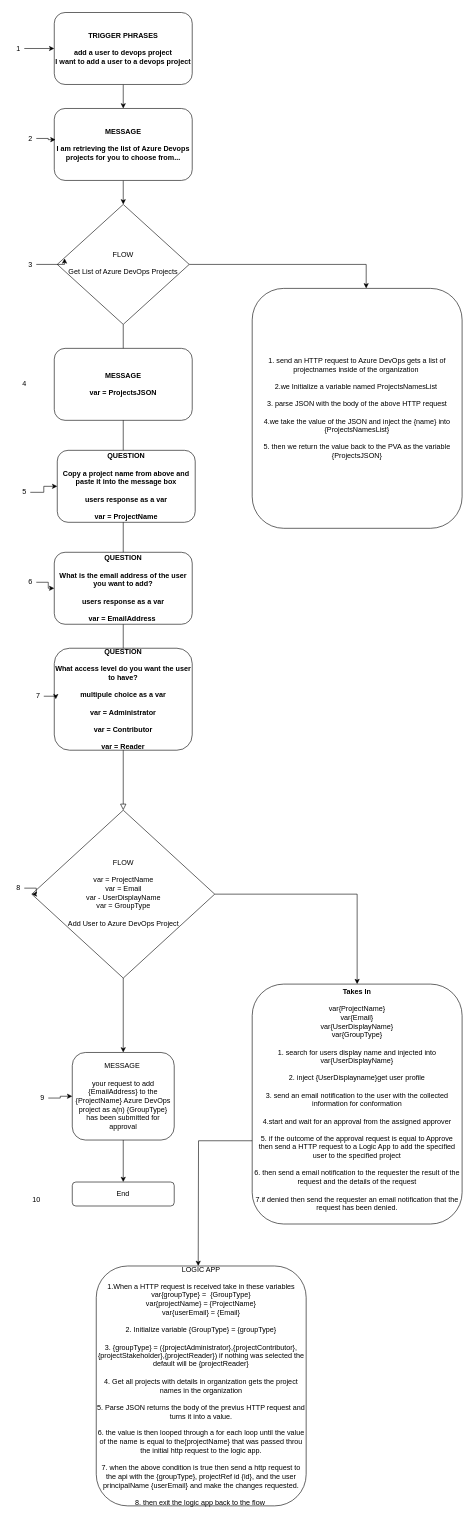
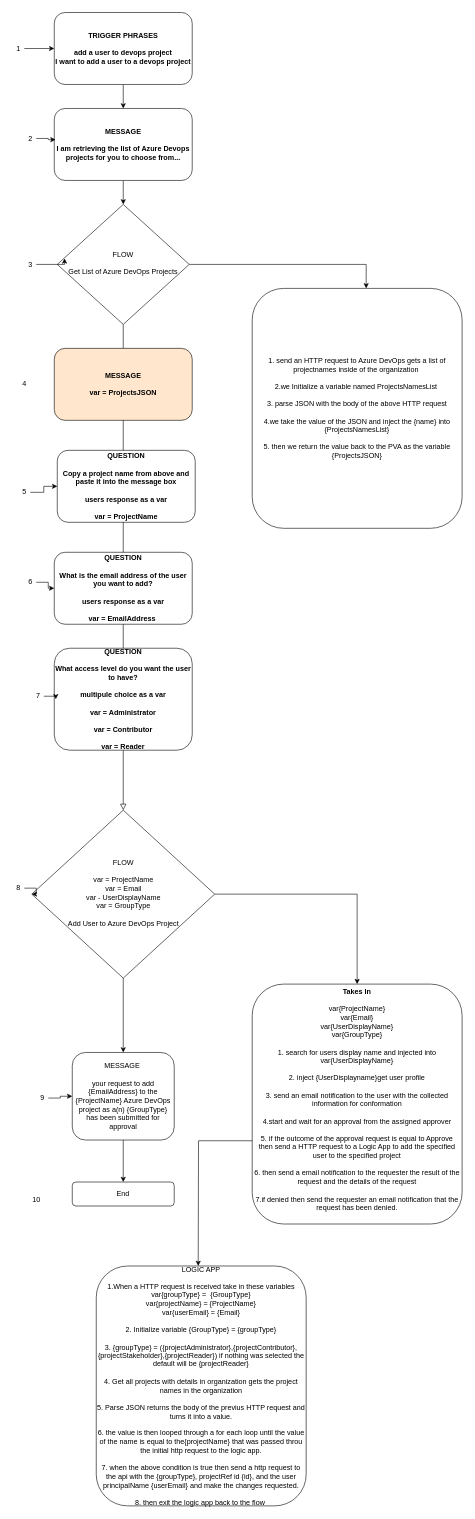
node "MESSAGE var = ProjectsJSON": fillcolor #ffffff -> #ffe6cc
